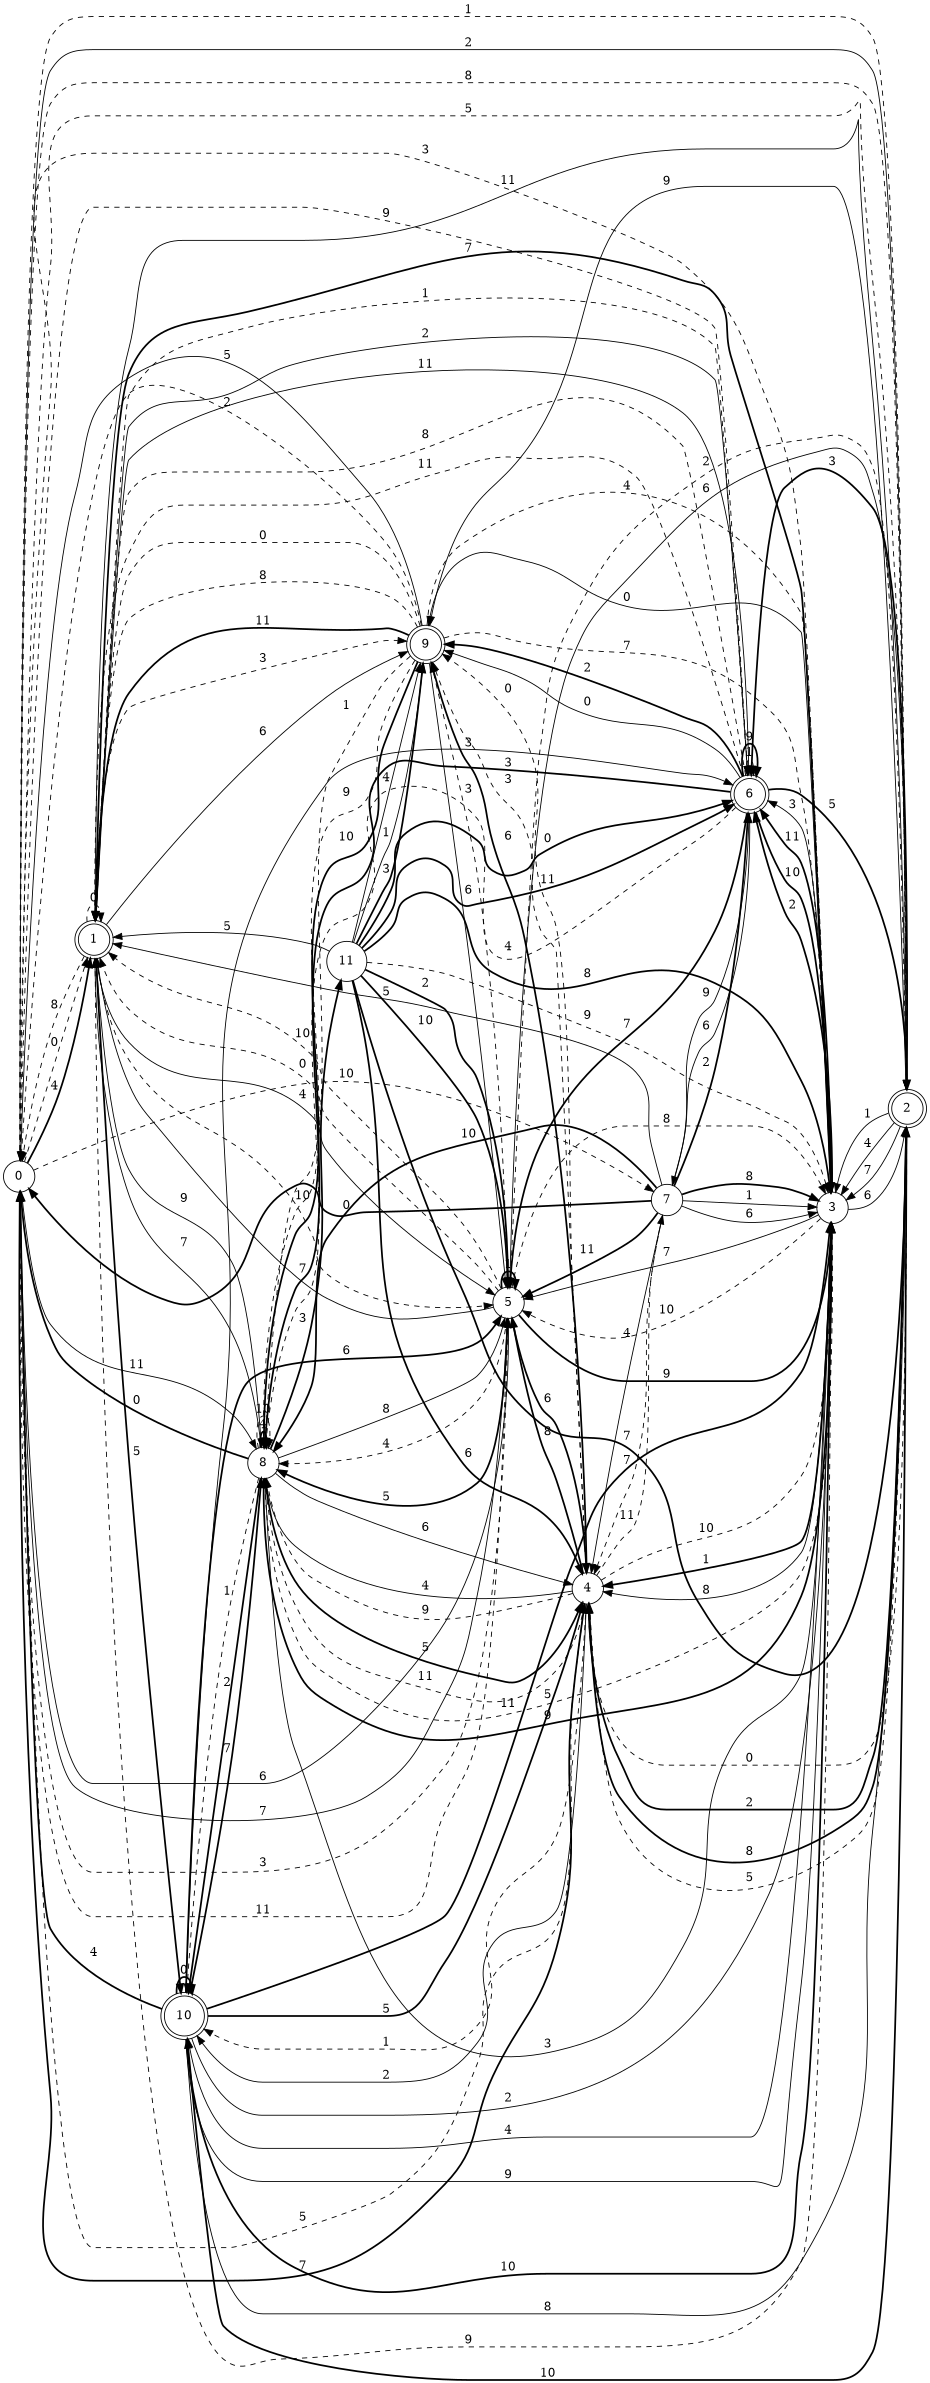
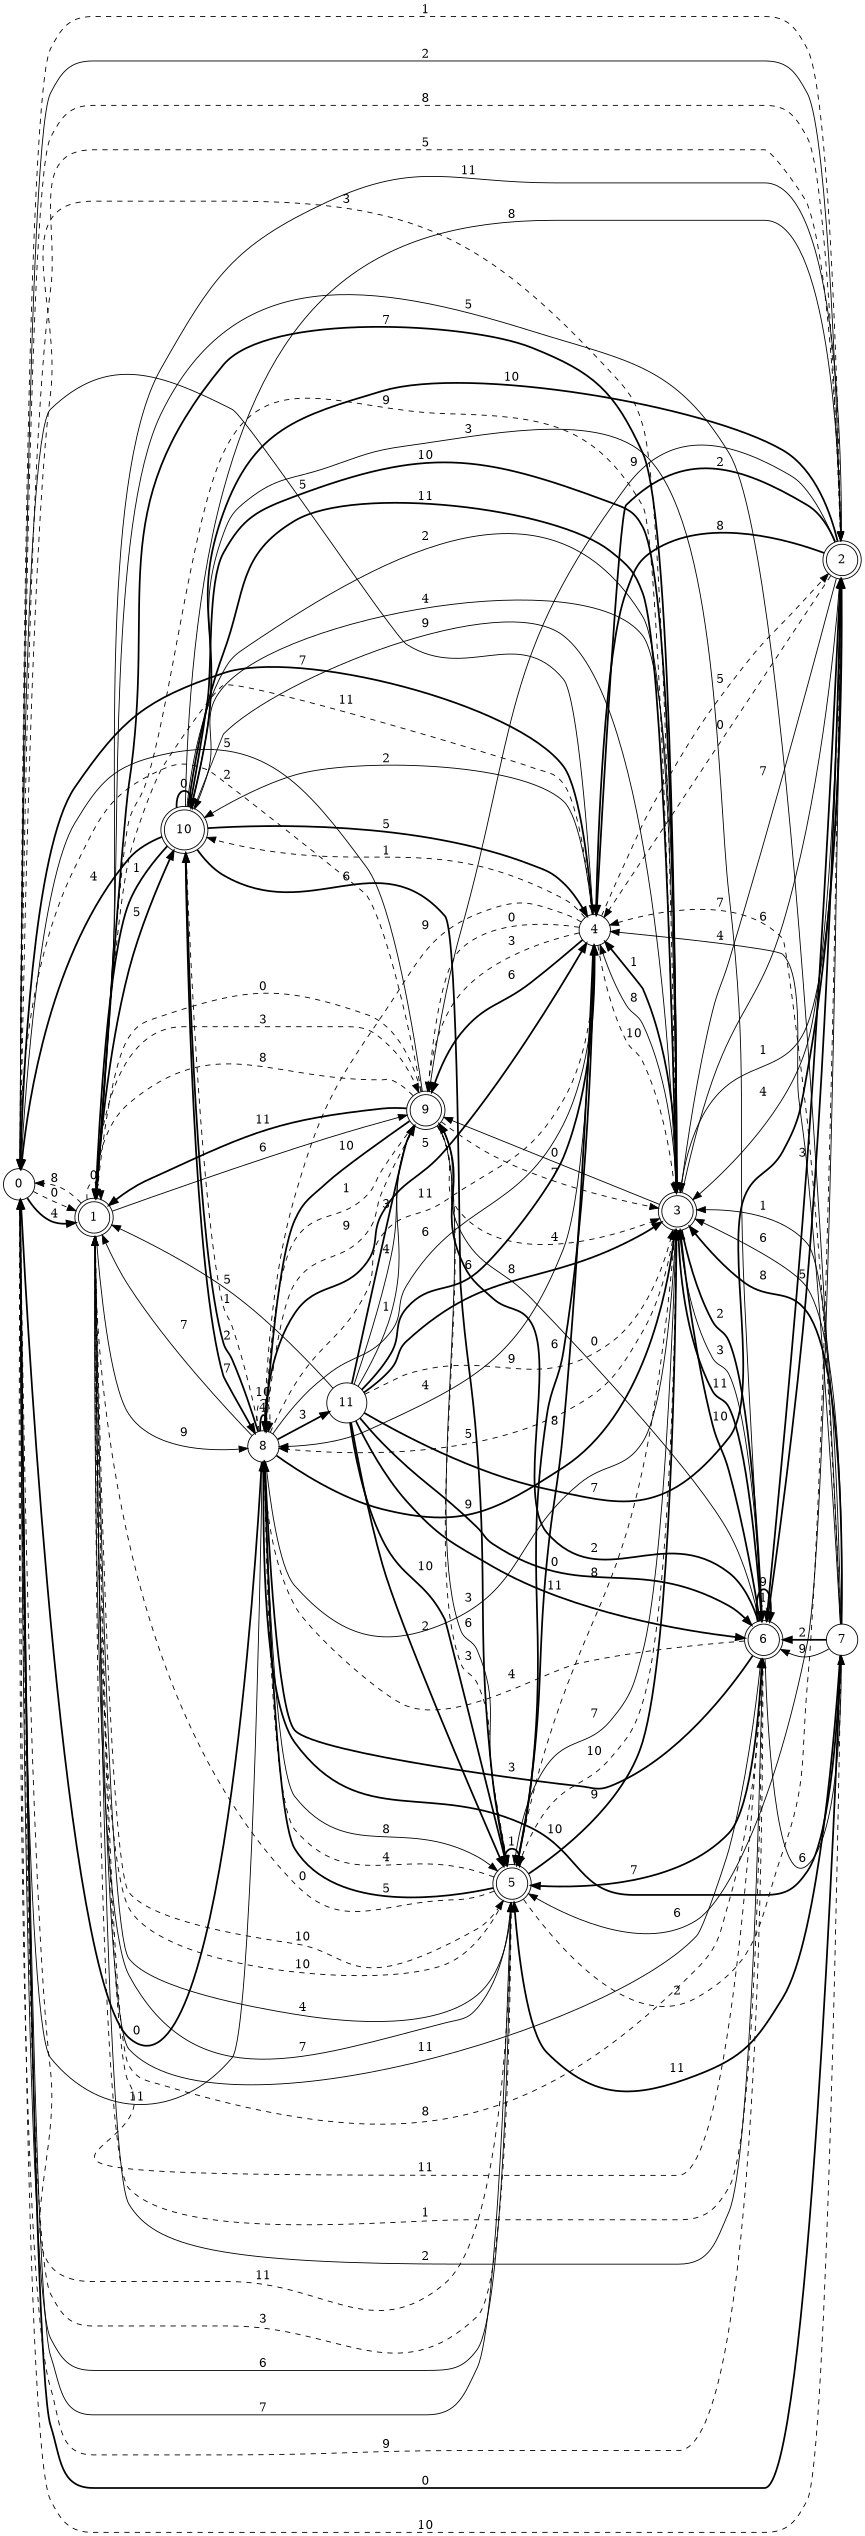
edge "10" -> "1": added, label "1"
node "3": shape circle -> doublecircle
node "5": shape circle -> doublecircle
edge "4" -> "7": now "4" -> "1"
edge "0" -> "4": style dashed -> solid
